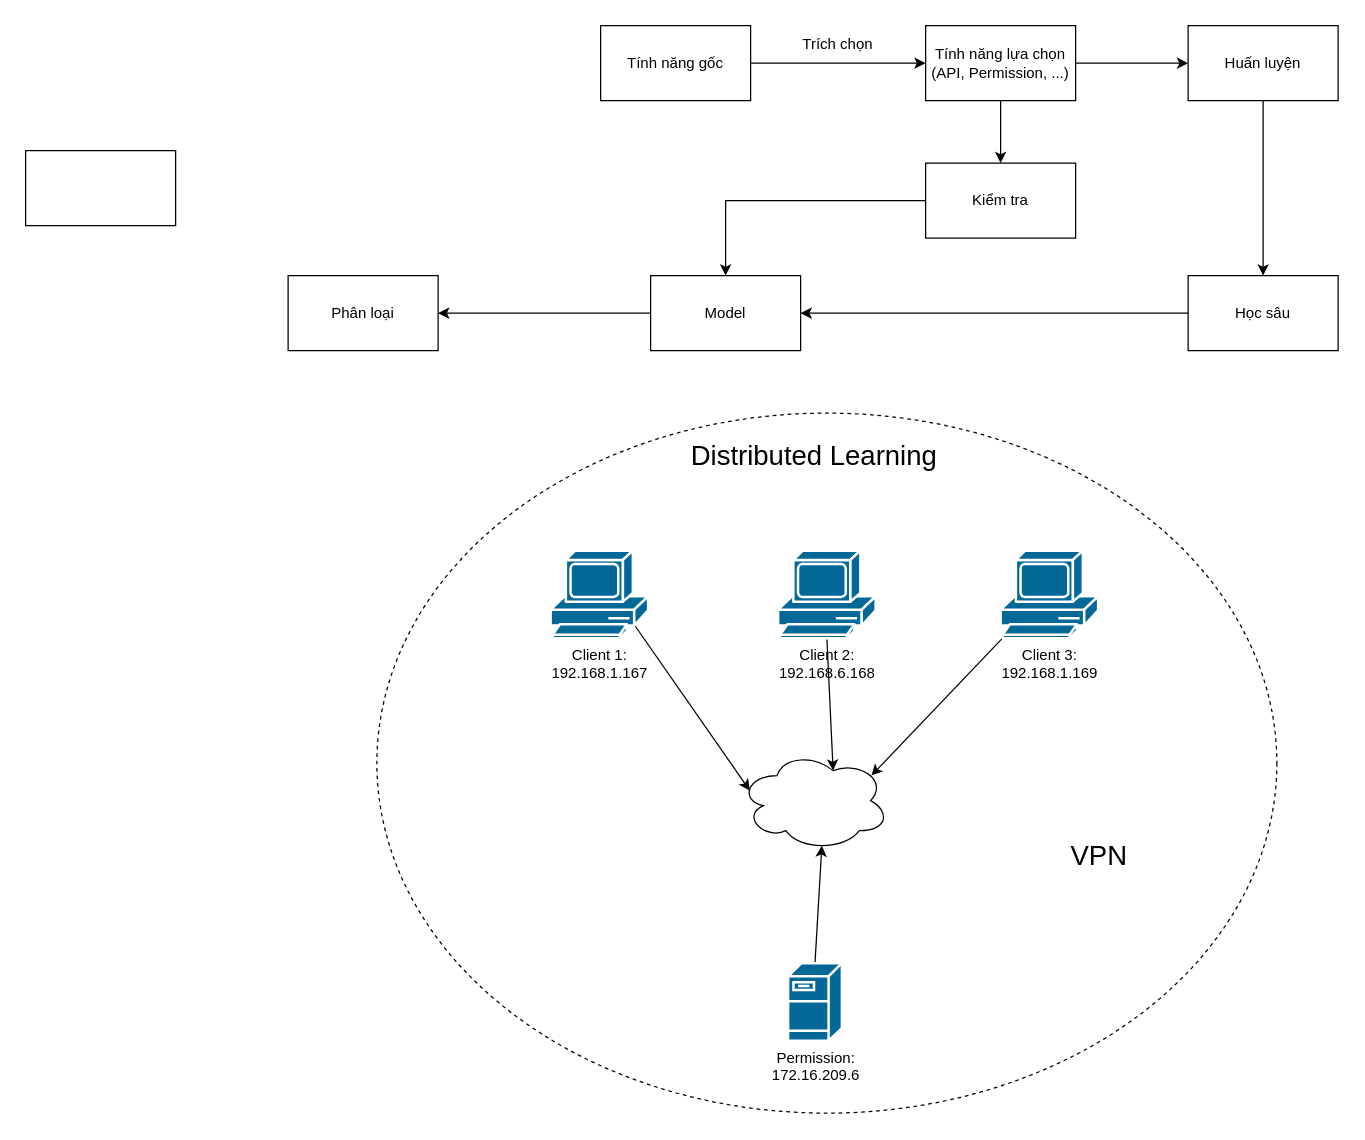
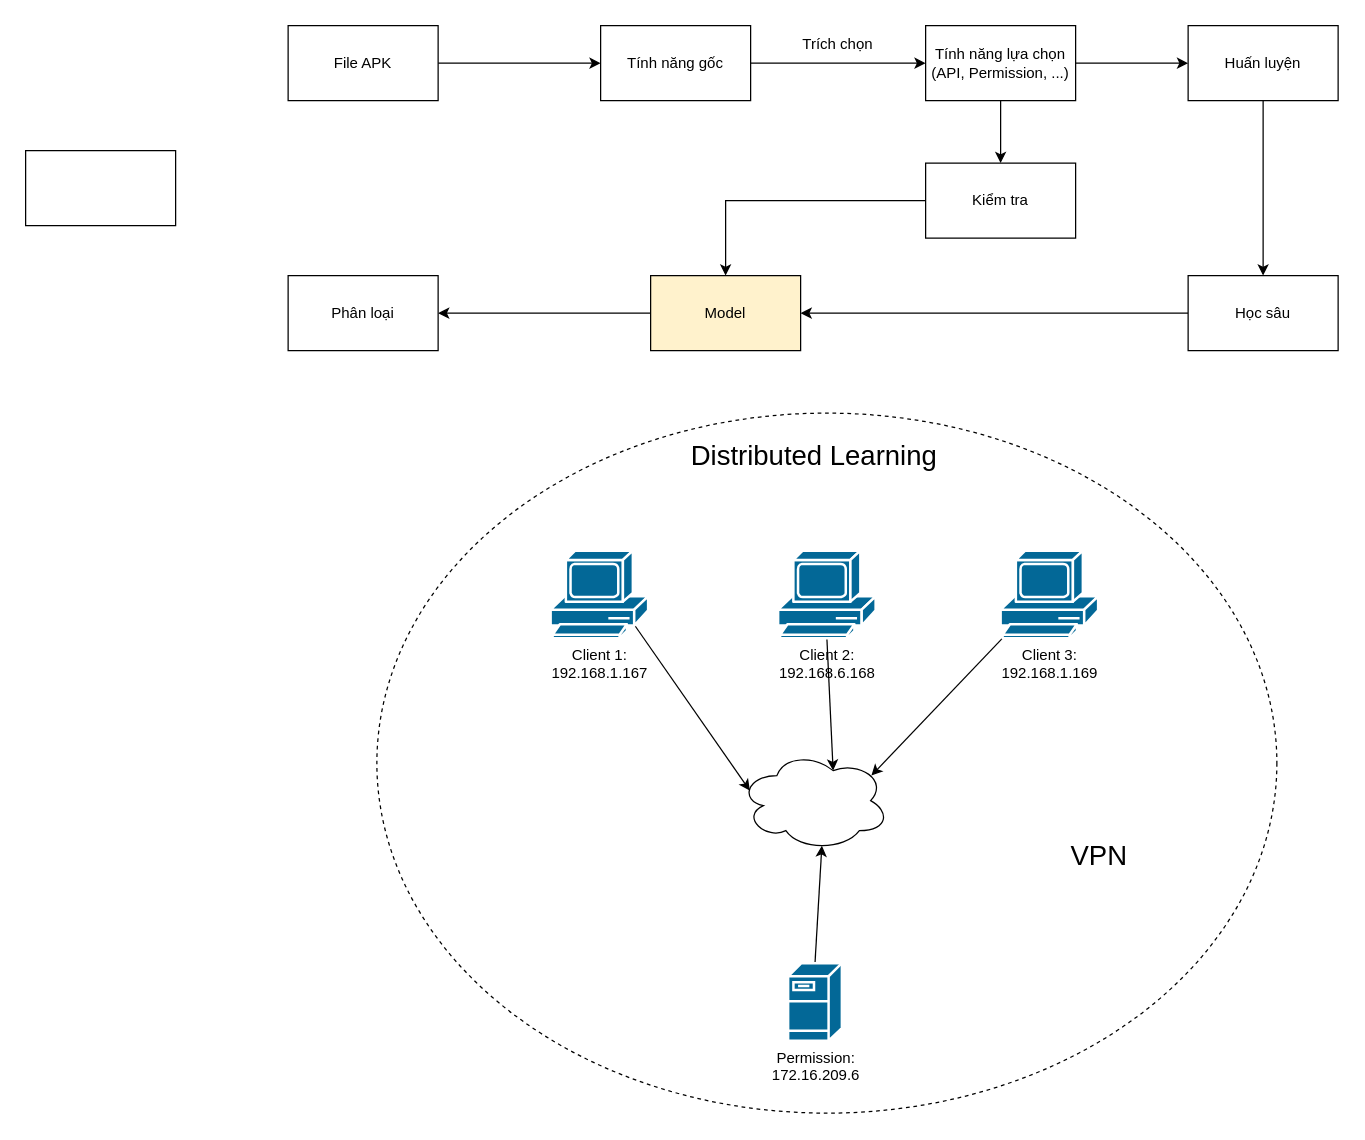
node "File APK": added
edge "File APK" -> "Tính năng gốc": added
node "Model": fillcolor #ffffff -> #fff2cc
